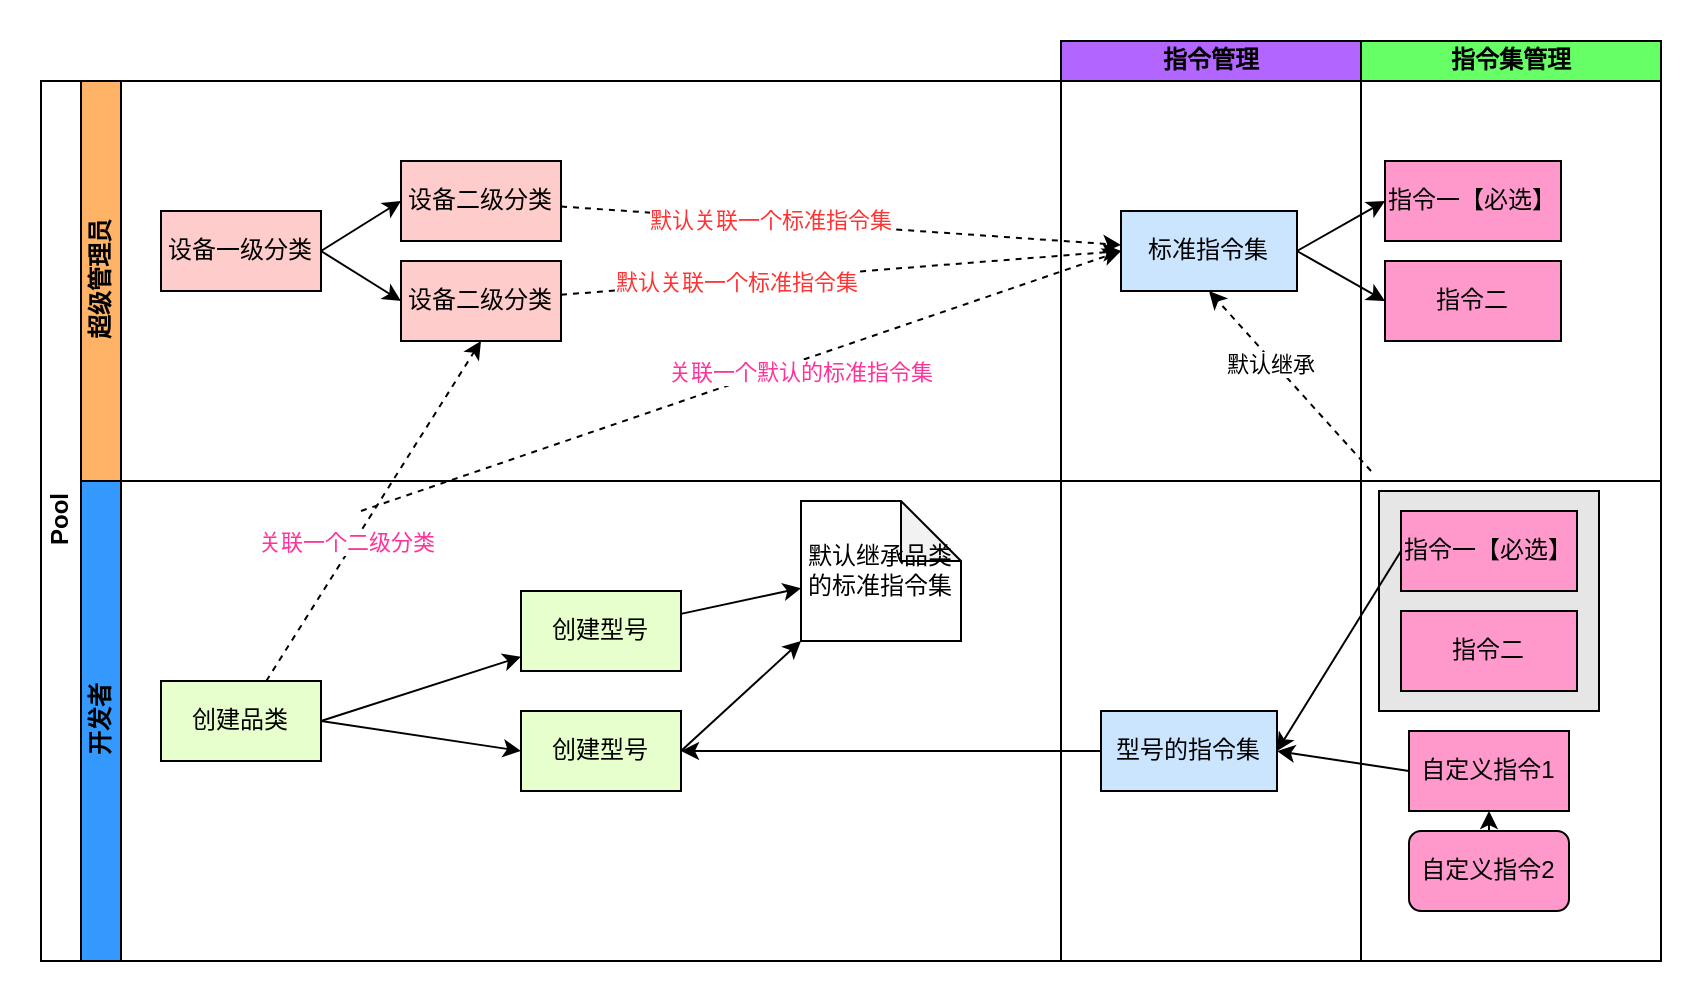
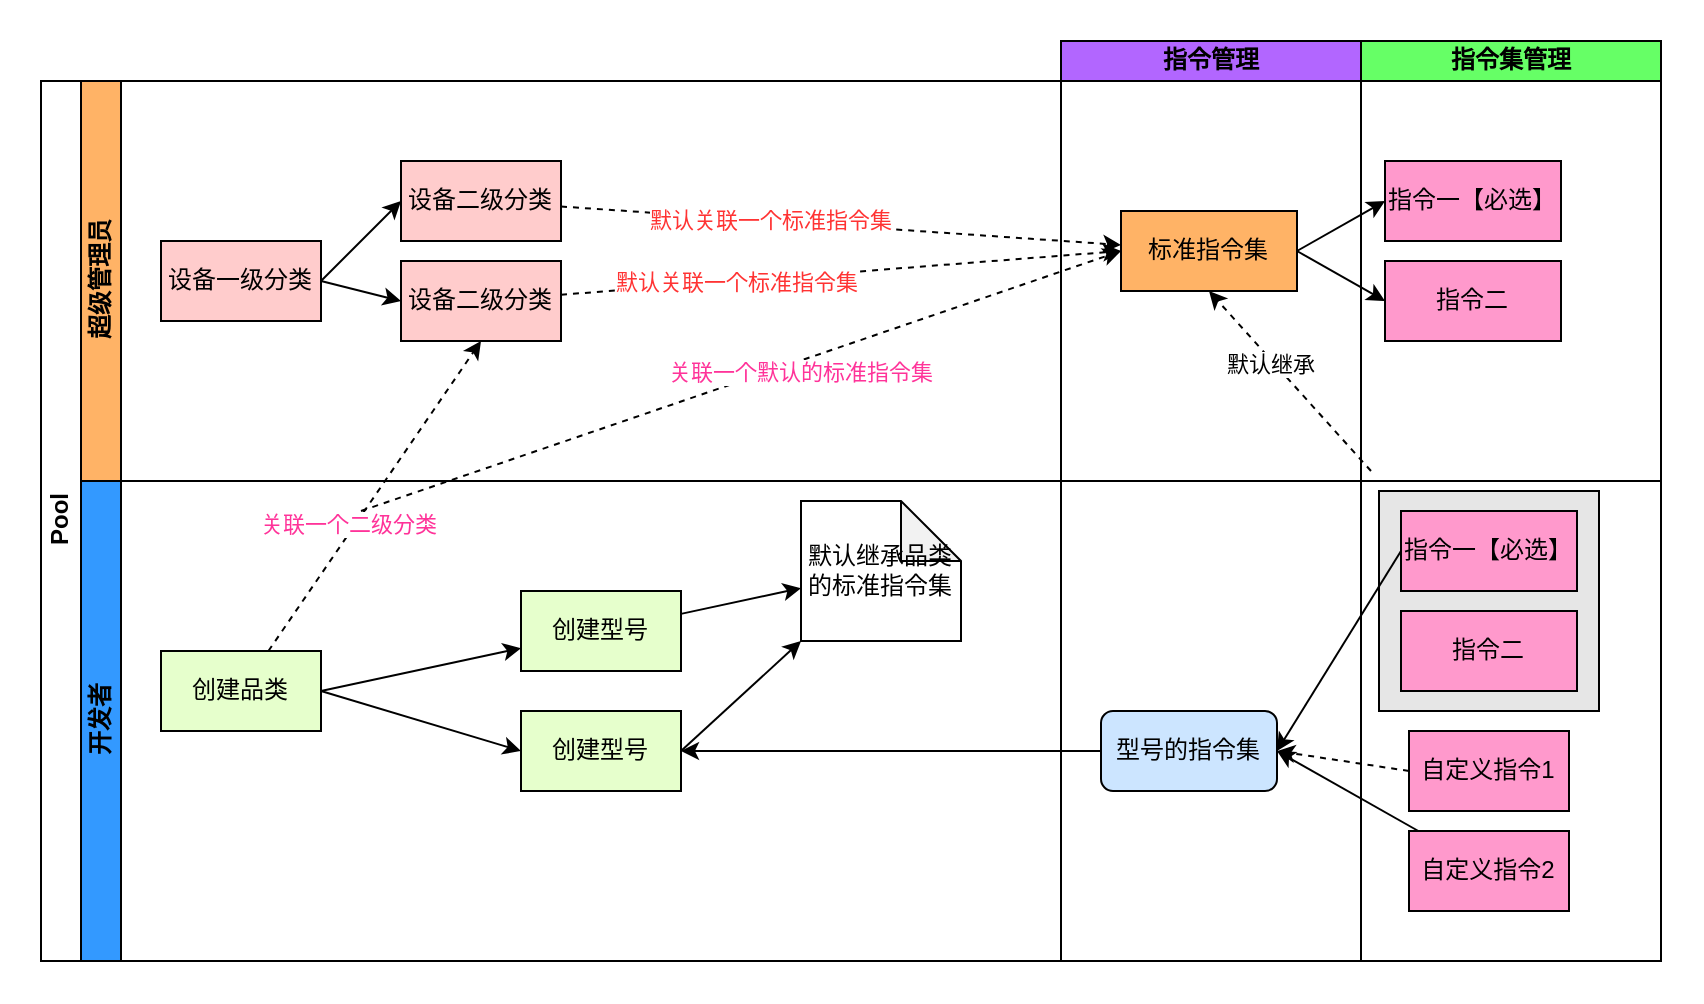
node "设备一级分类": moved (241, 251) -> (241, 281)
node "标准指令集": fillcolor #cce5ff -> #ffb366
node "创建品类": moved (241, 721) -> (241, 691)
node "型号的指令集": shape rectangle -> rounded rectangle
edge "自定义指令1" -> "型号的指令集": style solid -> dashed
edge "自定义指令2" -> "自定义指令1": now "自定义指令2" -> "型号的指令集"
node "自定义指令2": shape rounded rectangle -> rectangle
